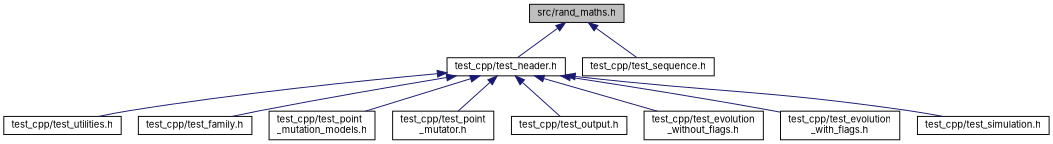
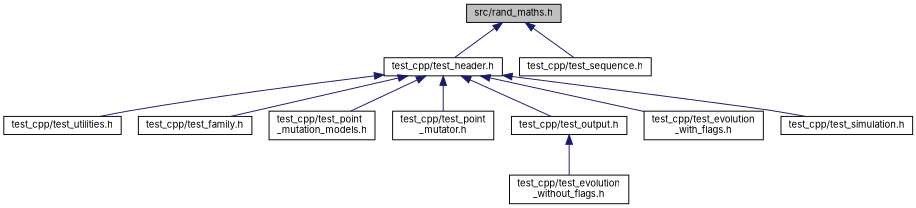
edge "test_cpp/test_evolution _without_flags.h" -> "test_cpp/test_header.h": now "test_cpp/test_evolution _without_flags.h" -> "test_cpp/test_output.h"
